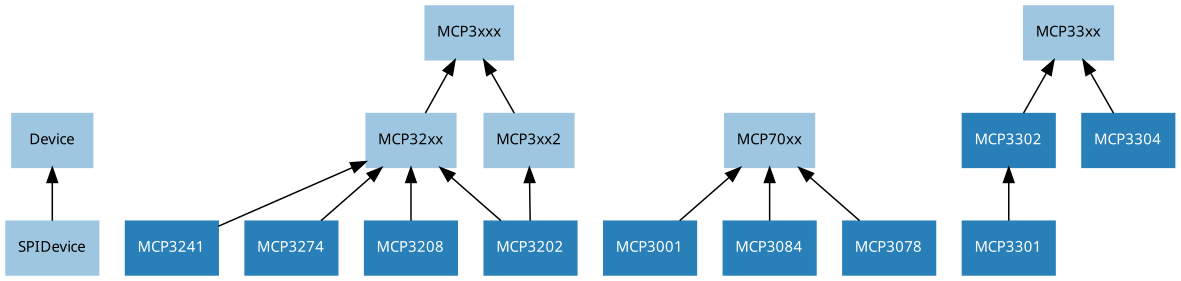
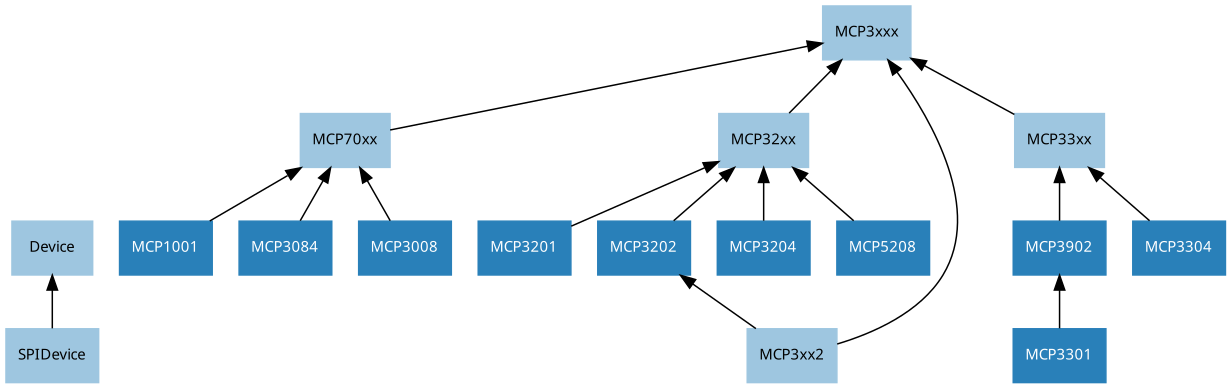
edge "MCP70xx" -> "MCP3xxx": added
edge "MCP33xx" -> "MCP3xxx": added
node "MCP3302": label "MCP3302" -> "MCP3902"
edge "MCP3202" -> "MCP3xx2": reversed
node "MCP3241": label "MCP3241" -> "MCP3201"
node "MCP3274": label "MCP3274" -> "MCP3204"
node "MCP3208": label "MCP3208" -> "MCP5208"
node "MCP3001": label "MCP3001" -> "MCP1001"
node "MCP3078": label "MCP3078" -> "MCP3008"
